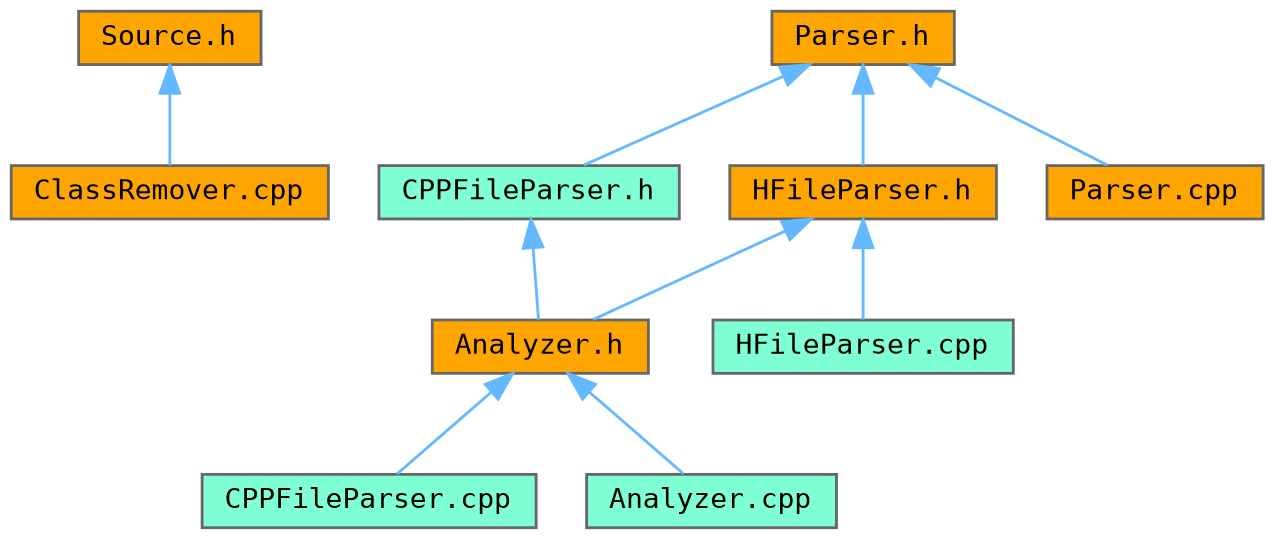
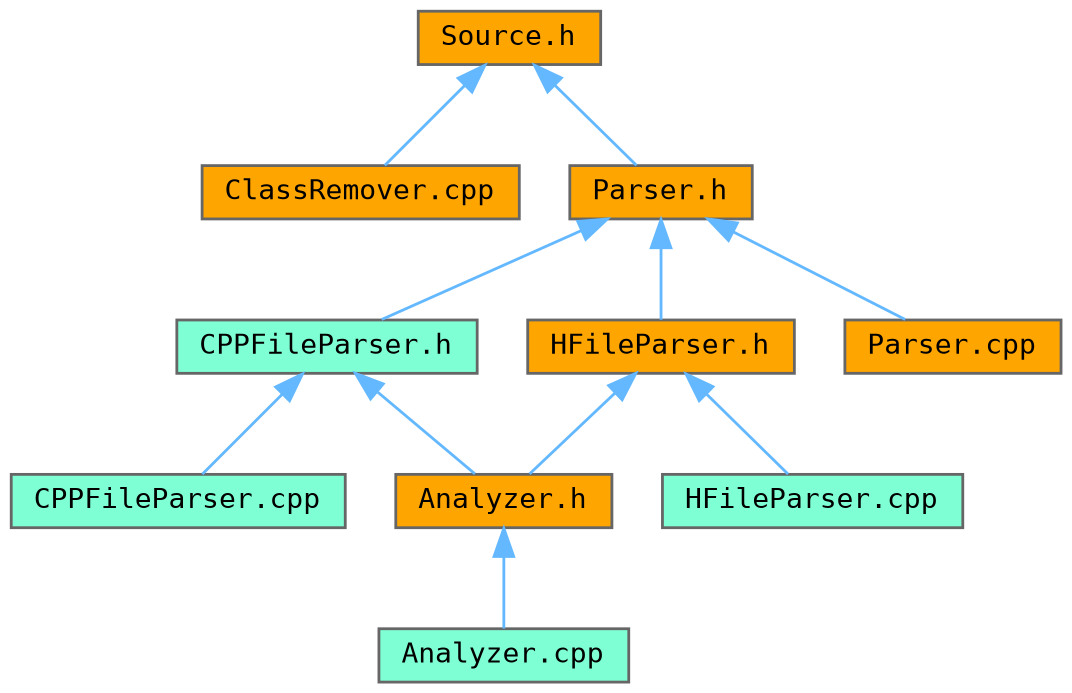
edge "Parser.h" -> "Source.h": added
edge "CPPFileParser.cpp" -> "Analyzer.h": now "CPPFileParser.cpp" -> "CPPFileParser.h"
